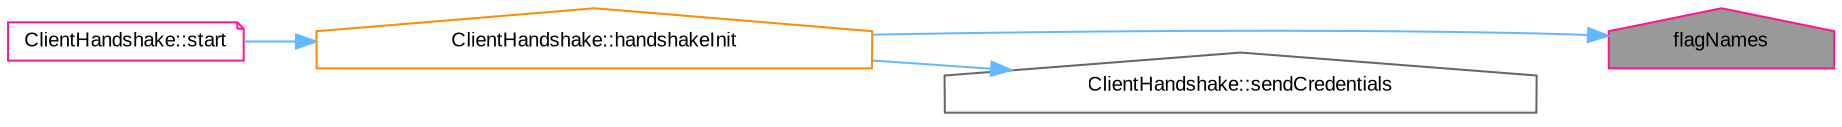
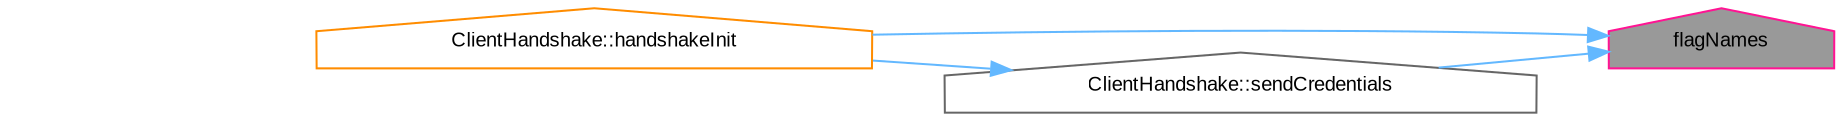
node "ClientHandshake::start": removed
edge "ClientHandshake::sendCredentials" -> "flagNames": added
